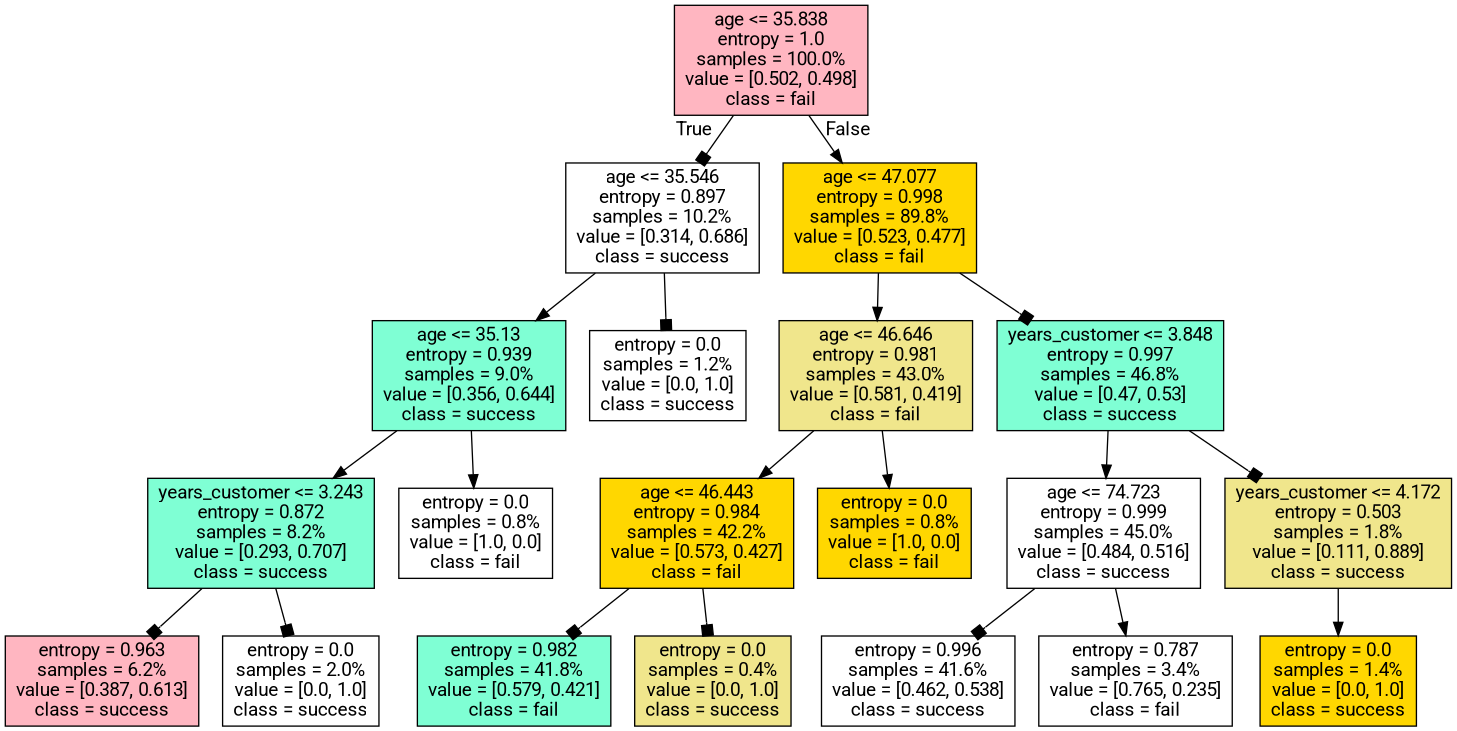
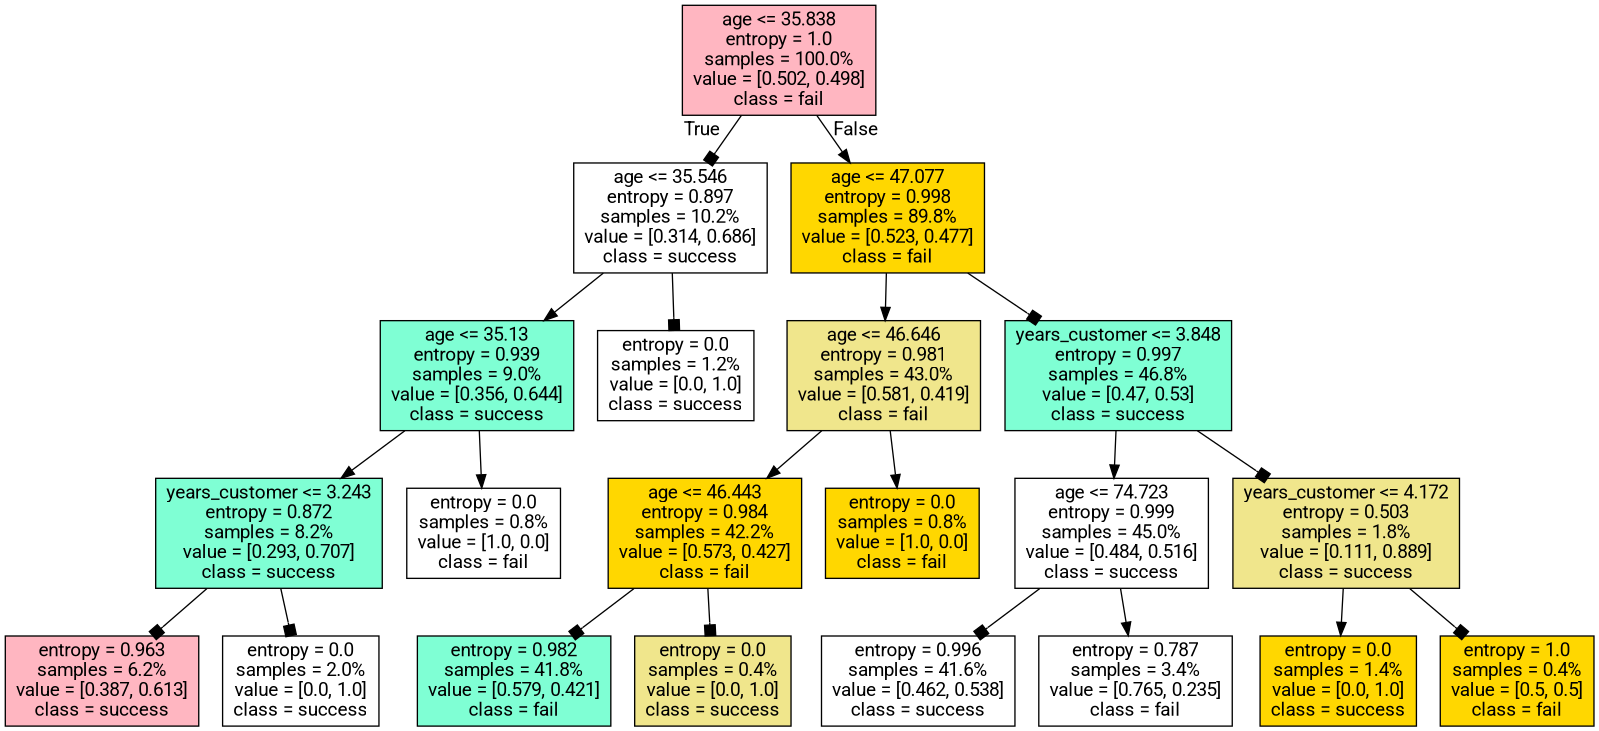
node "entropy = 1.0 samples = 0.4% value = [0.5, 0.5] class = fail": added
